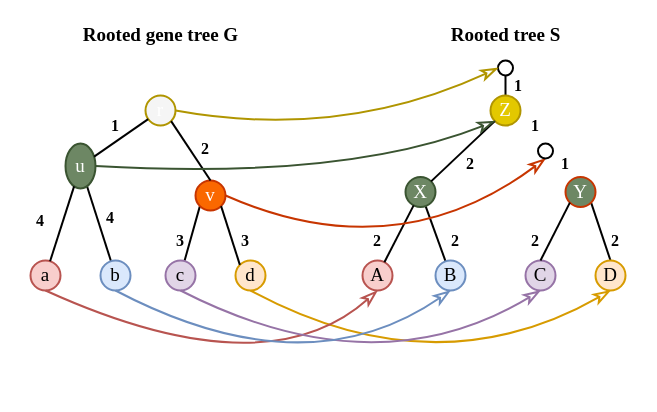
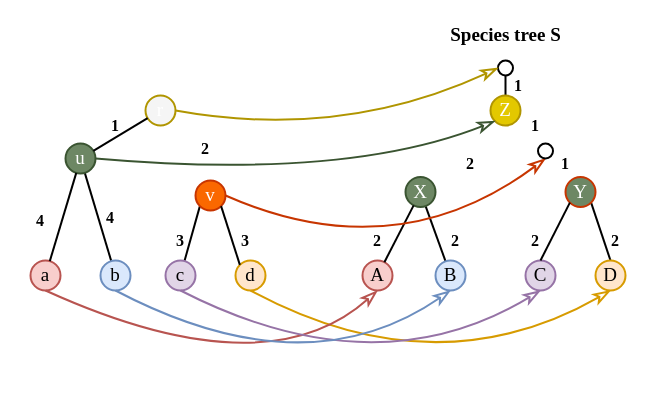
node "Rooted gene tree G": removed
node "Rooted tree S": label "Rooted tree S" -> "Species tree S"
edge "r" -- "v": removed
edge "Z" -- "X": removed
node "u": size 30x45 -> 30x30
